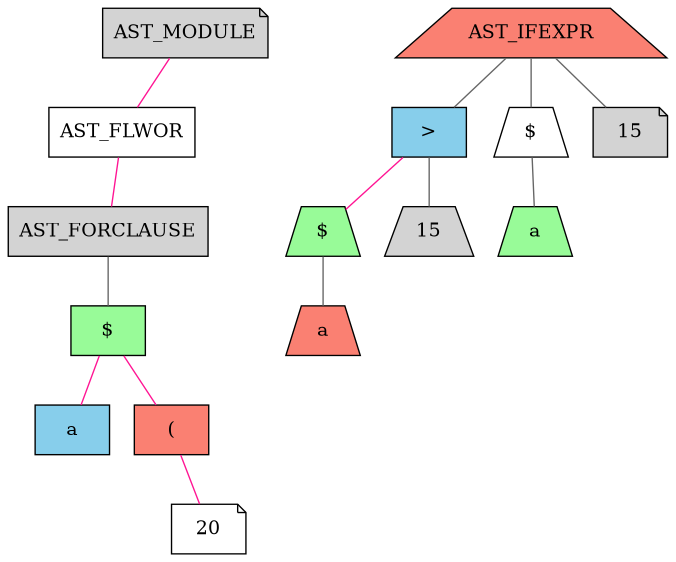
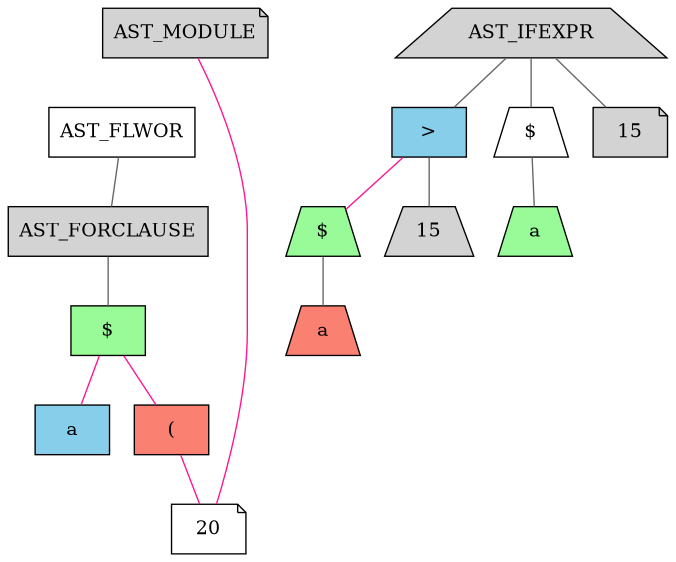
node "AST_IFEXPR": fillcolor salmon -> lightgrey
edge "AST_MODULE" -- "AST_FLWOR": now "AST_MODULE" -- "20"
edge "AST_FLWOR" -- "AST_FORCLAUSE": color deeppink -> gray40
